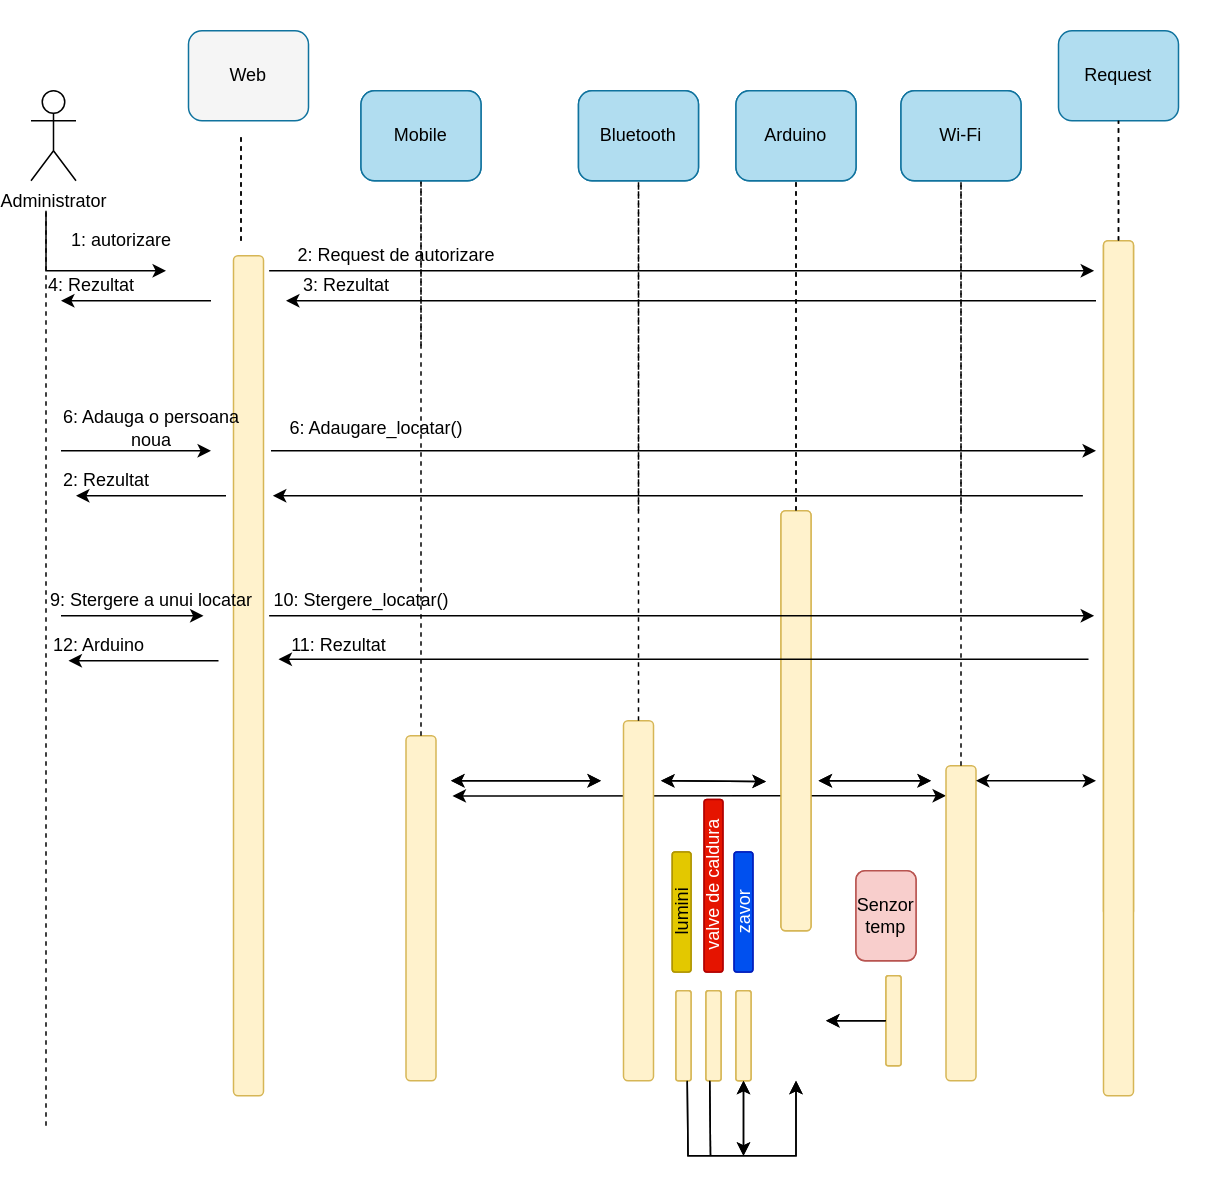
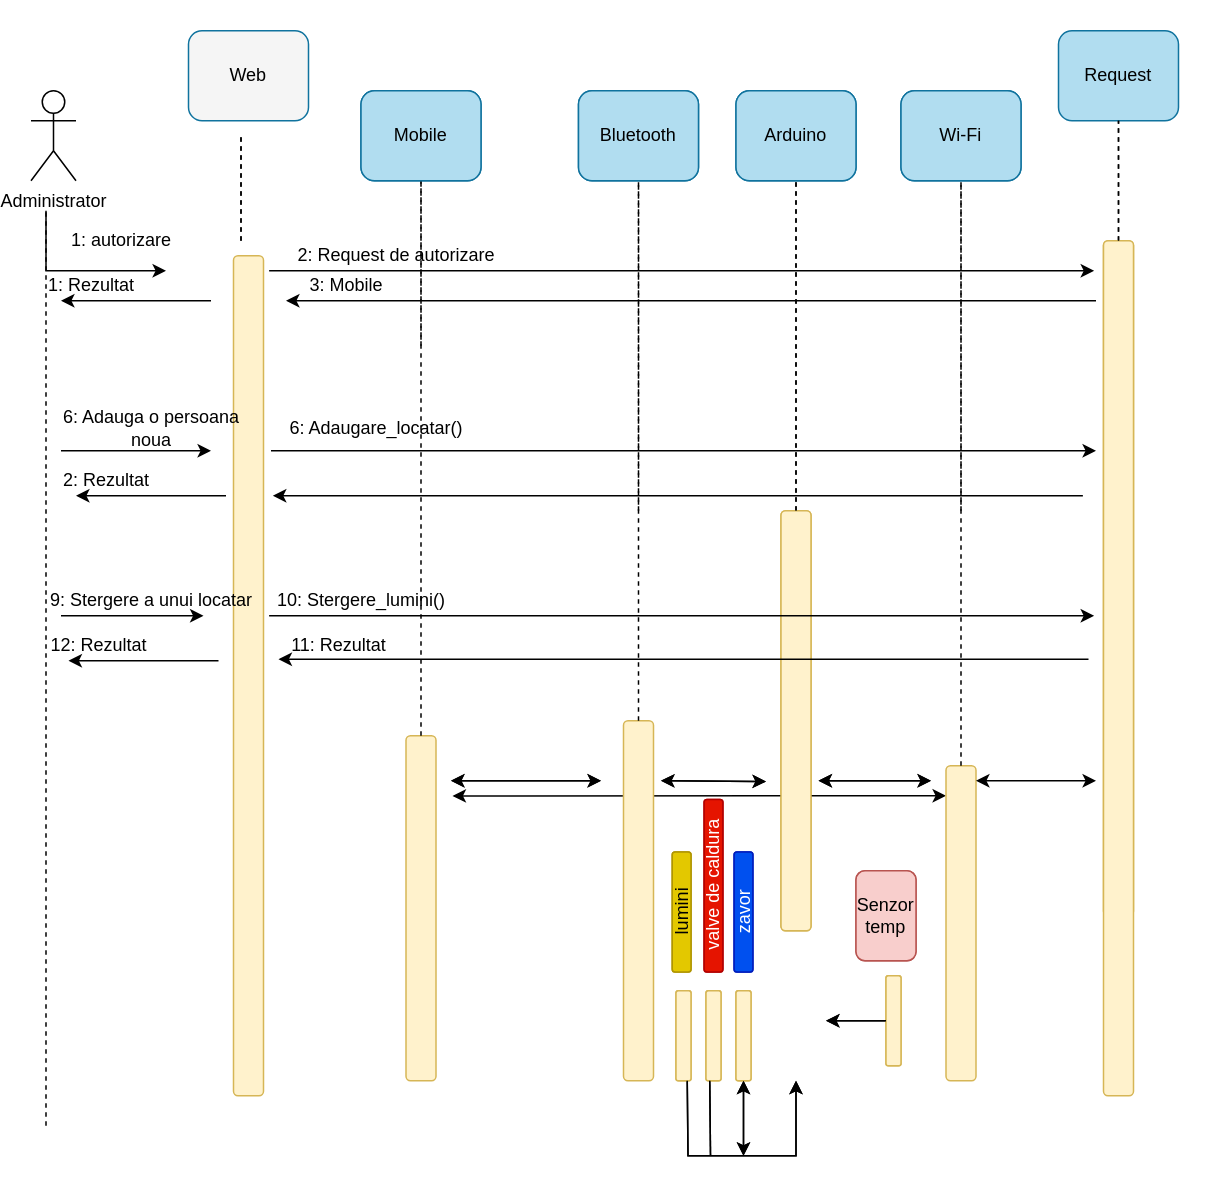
node "4: Rezultat": label "4: Rezultat" -> "1: Rezultat"
node "3: Rezultat": label "3: Rezultat" -> "3: Mobile"
node "10: Stergere_locatar()": label "10: Stergere_locatar()" -> "10: Stergere_lumini()"
node "12: Arduino": label "12: Arduino" -> "12: Rezultat"
